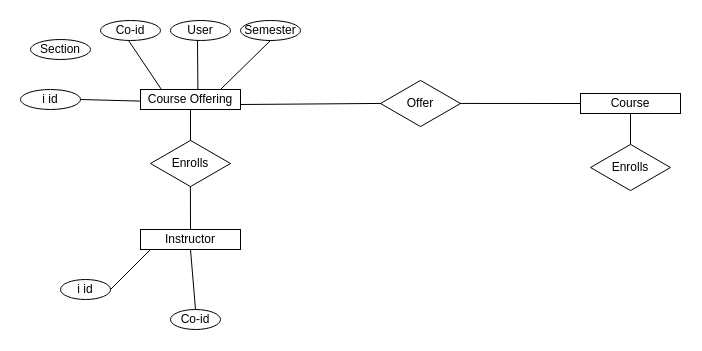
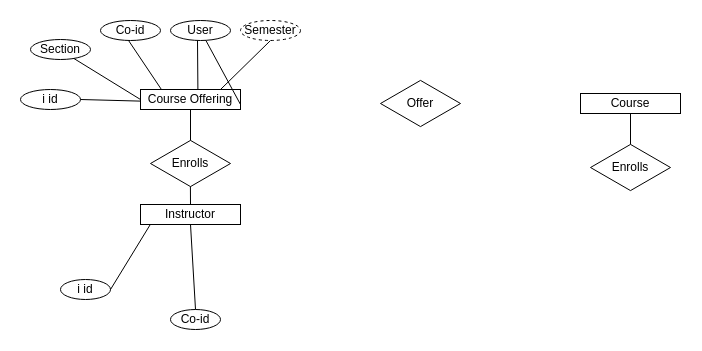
node "Semester": style solid -> dashed
edge "Section" -- "Course Offering": added
edge "Offer" -- "Course": removed
edge "Course Offering" -- "Offer": now "Course Offering" -- "User"
node "Instructor": moved (191, 240) -> (191, 215)
